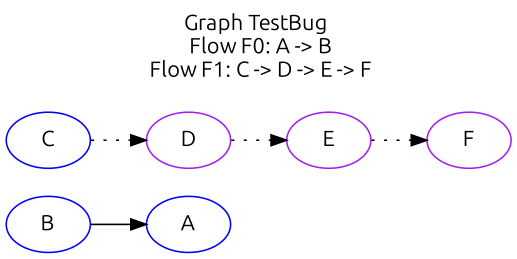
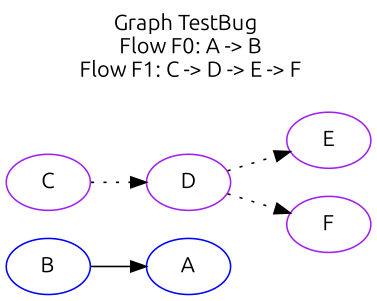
node "C": color blue -> purple
edge "E" -> "F": now "D" -> "F"
